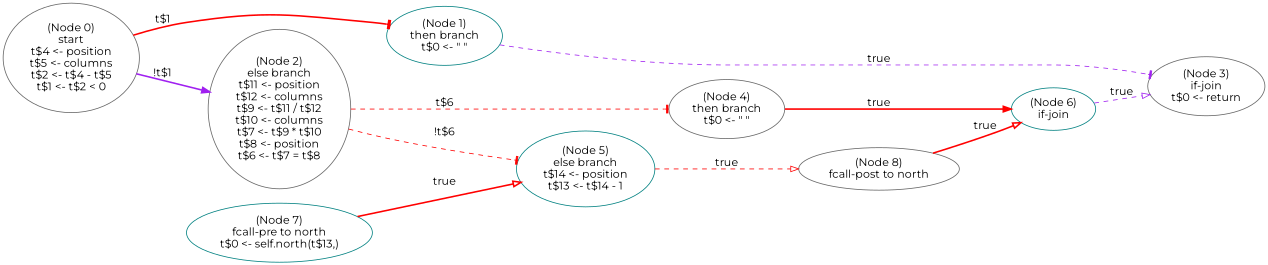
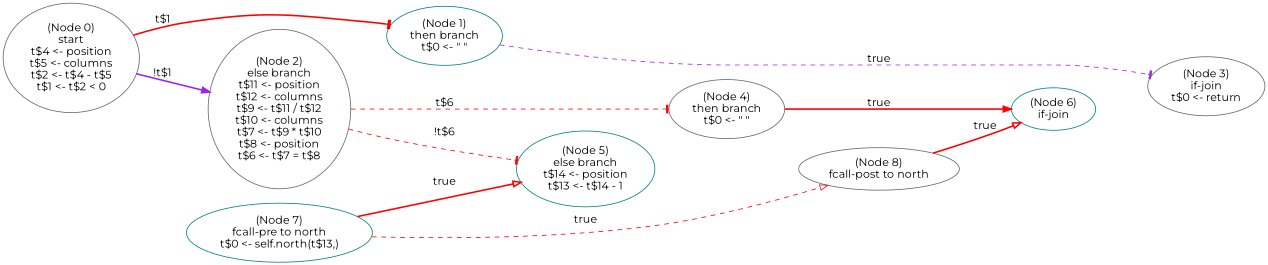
edge "(Node 6) if-join" -> "(Node 3) if-join t$0 <- return": removed, label "true"
edge "(Node 5) else branch t$14 <- position t$13 <- t$14 - 1" -> "(Node 8) fcall-post to north": now "(Node 7) fcall-pre to north t$0 <- self.north(t$13,)" -> "(Node 8) fcall-post to north"
